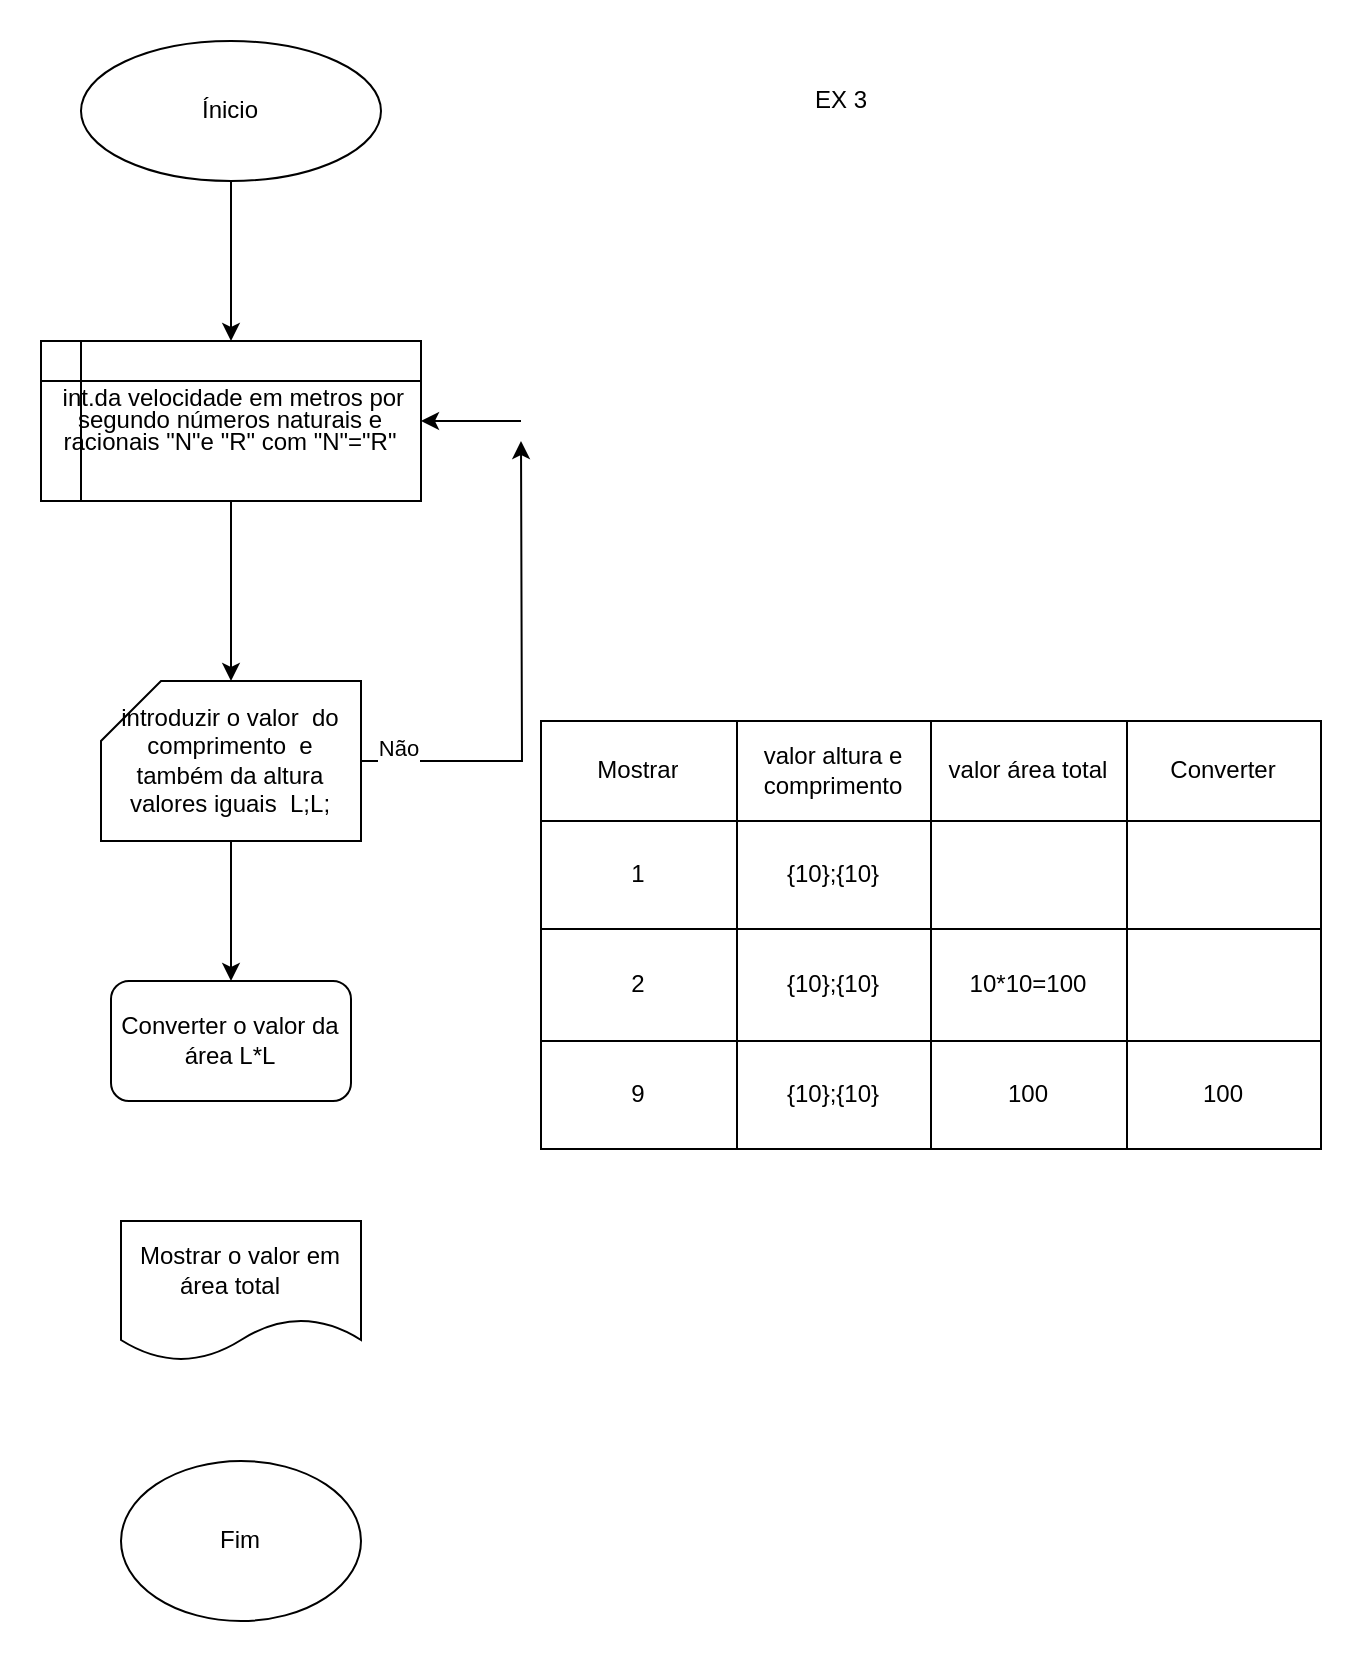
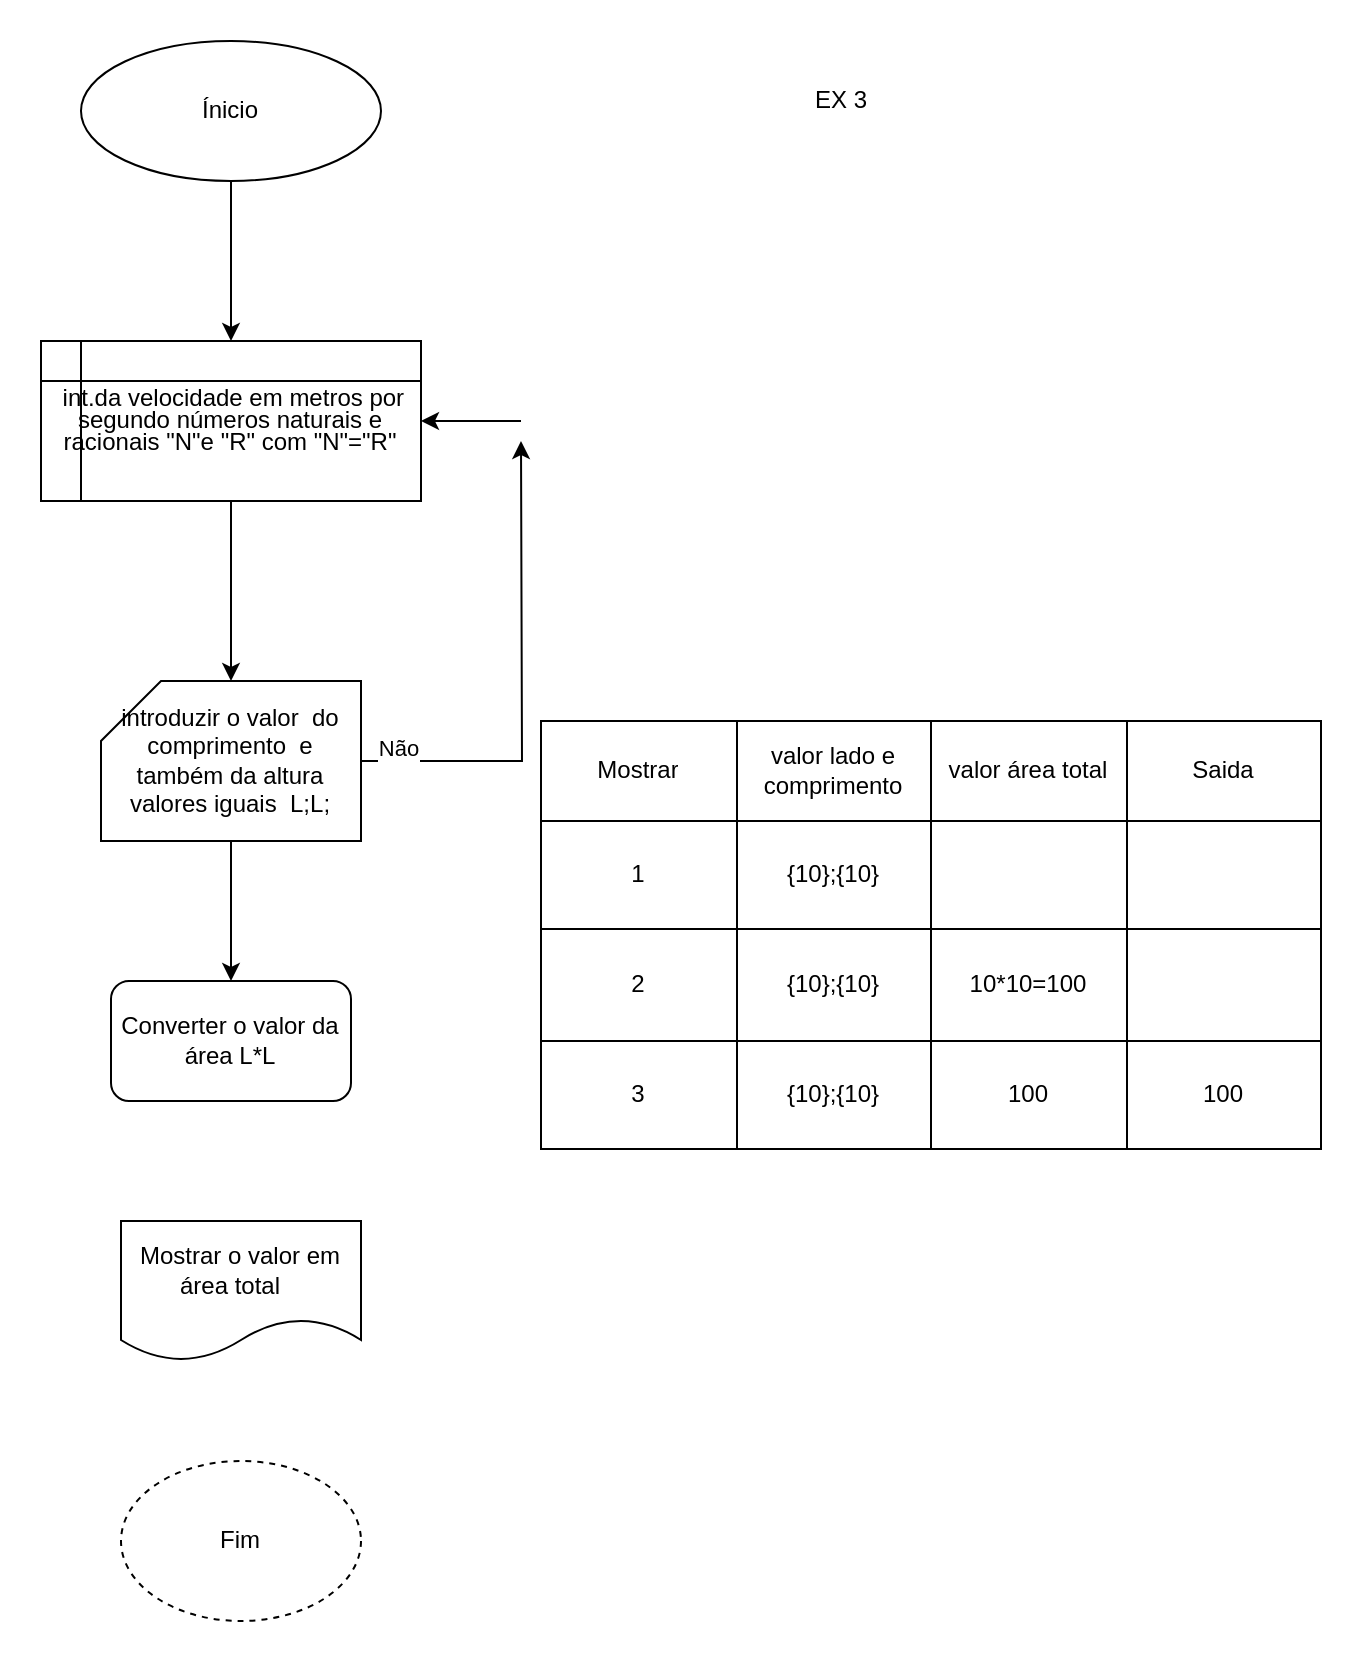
node "valor altura e comprimento": label "valor altura e comprimento" -> "valor lado e comprimento"
node "Converter": label "Converter" -> "Saida"
node "9": label "9" -> "3"
node "Fim": style solid -> dashed
